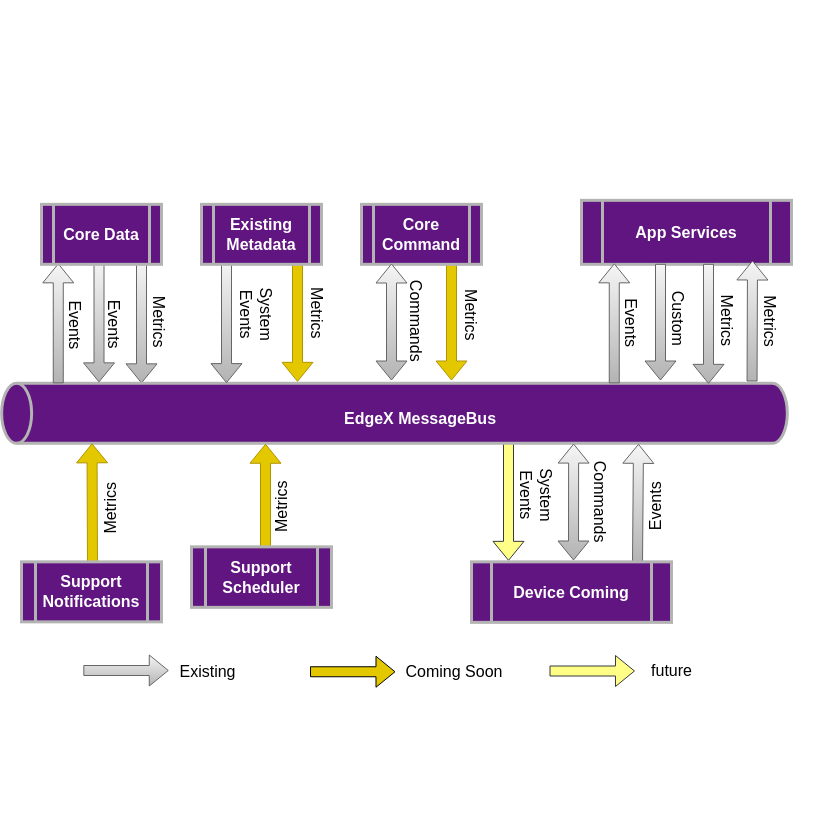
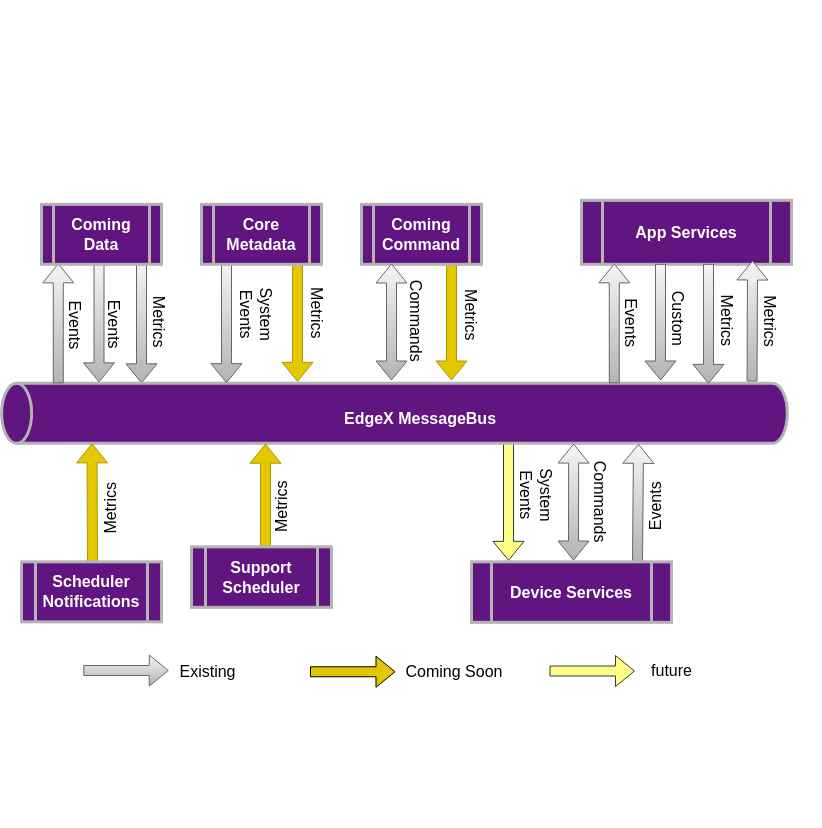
node "Core Data": label "Core Data" -> "Coming Data"
node "Existing Metadata": label "Existing Metadata" -> "Core Metadata"
node "Core Command": label "Core Command" -> "Coming Command"
node "Support Notifications": label "Support Notifications" -> "Scheduler Notifications"
node "Device Coming": label "Device Coming" -> "Device Services"
